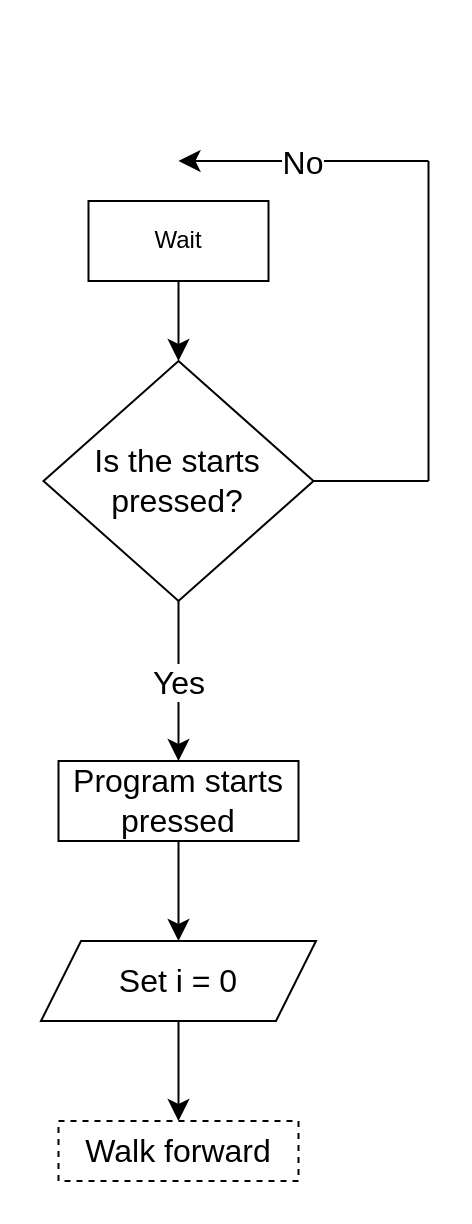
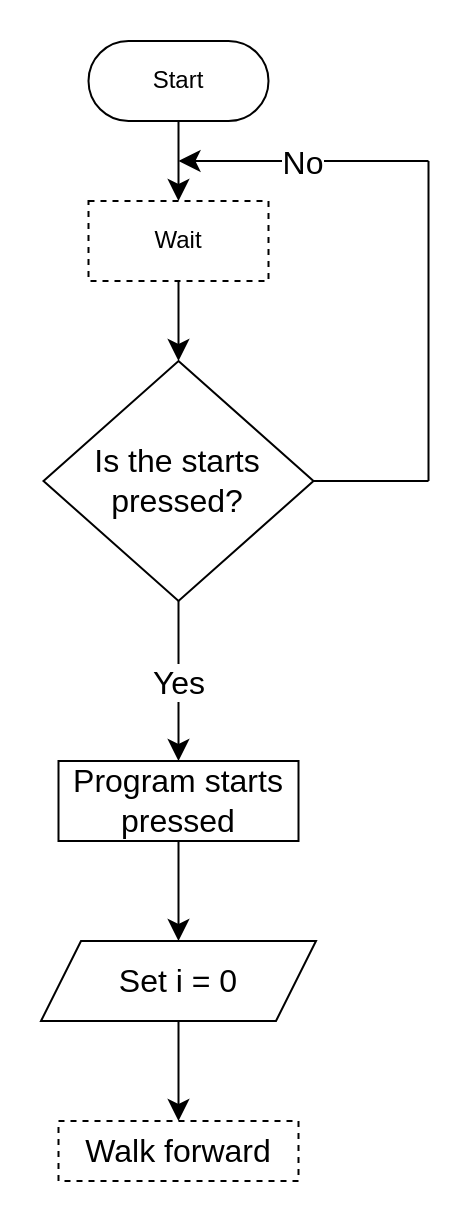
node "Start": added
edge "Start" -> "Wait": added
node "Wait": style solid -> dashed
